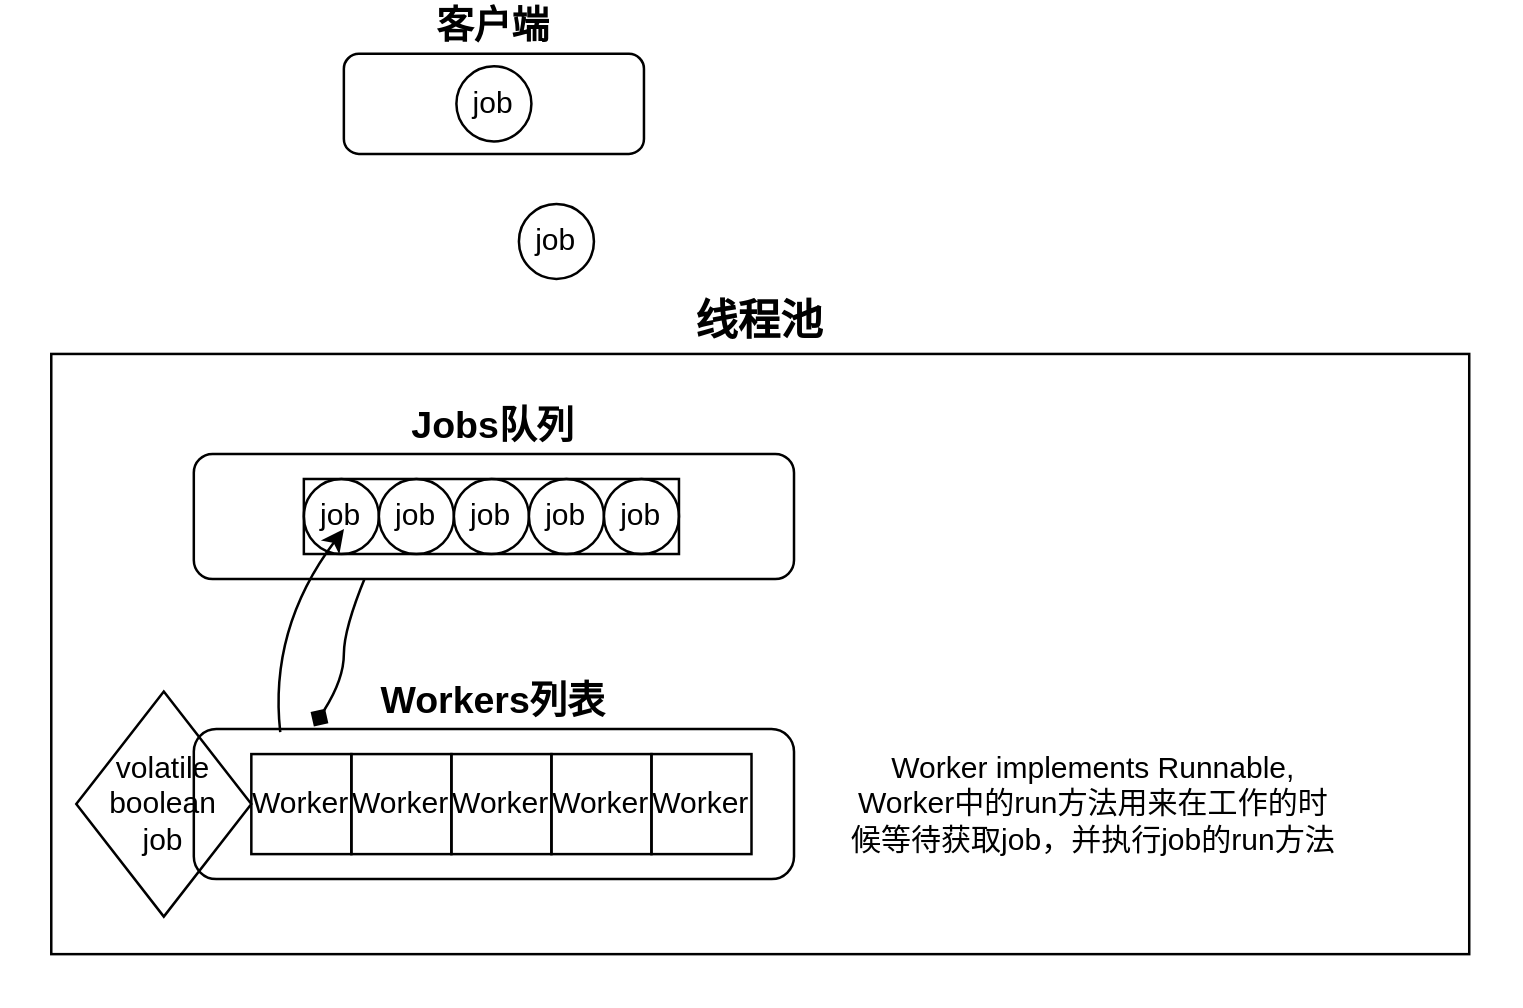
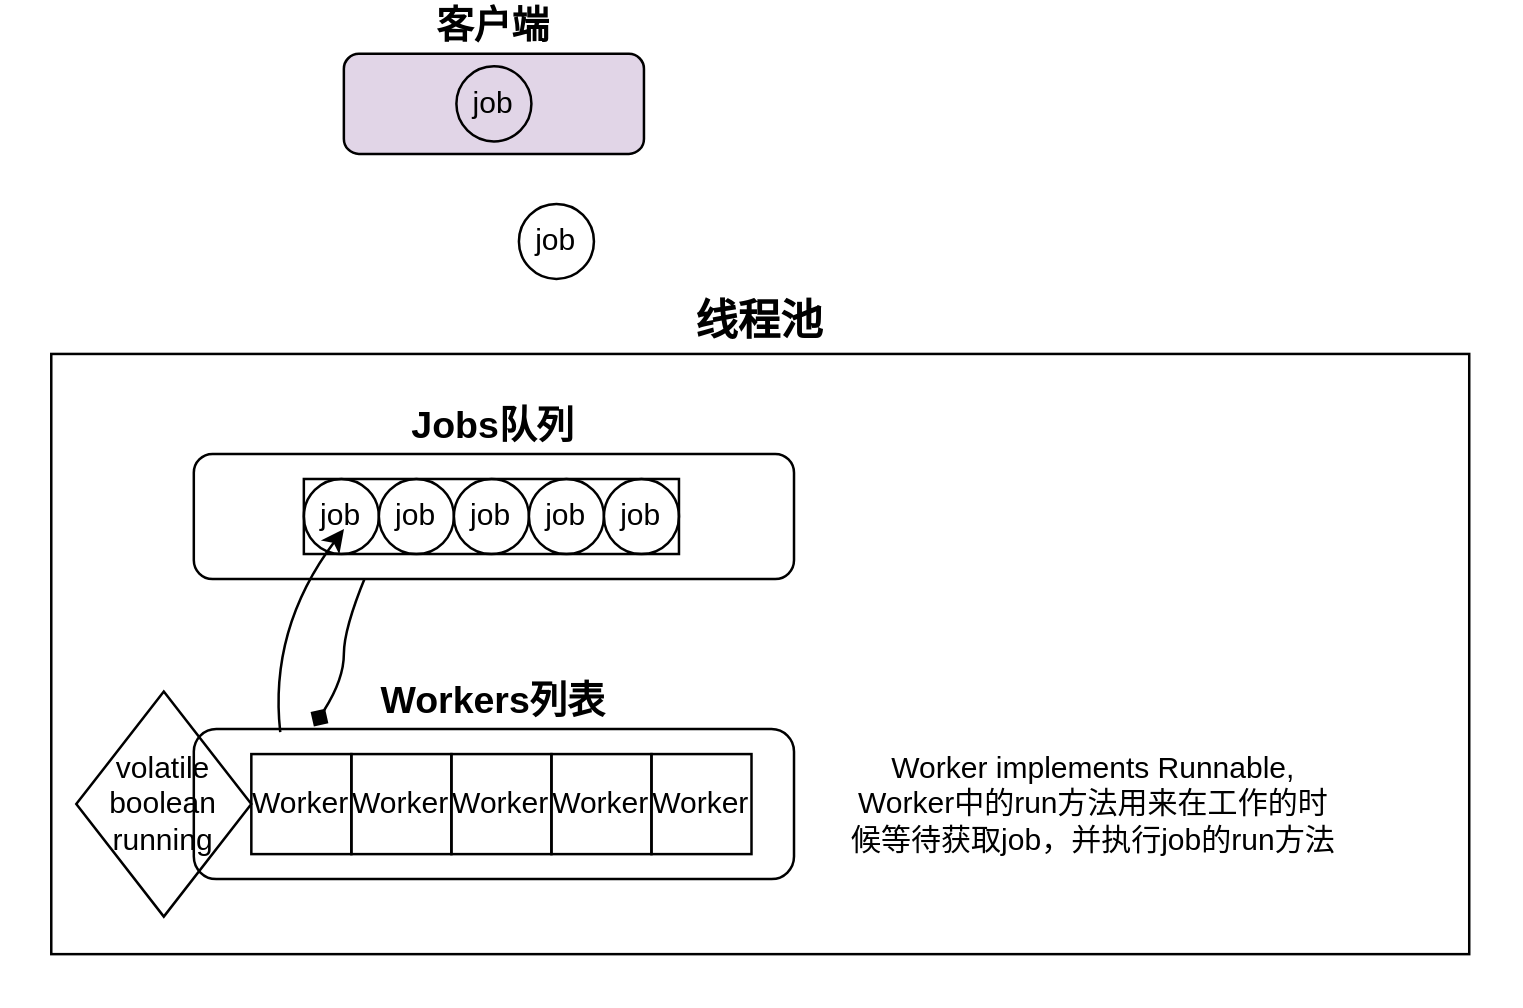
node "客户端": fillcolor #ffffff -> #e1d5e7
node "volatile boolean job": label "volatile boolean job" -> "volatile boolean running"
